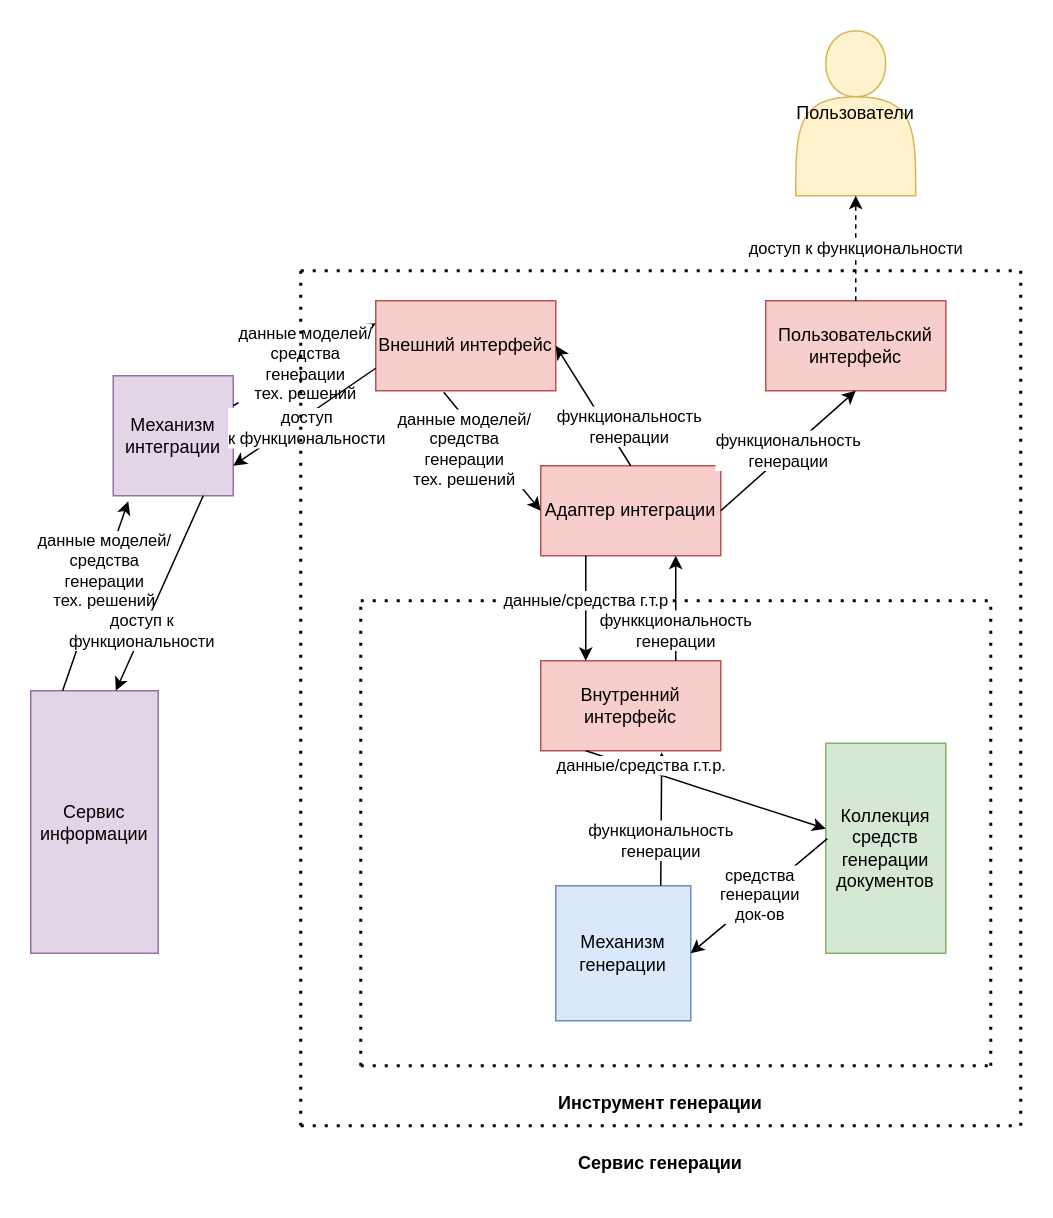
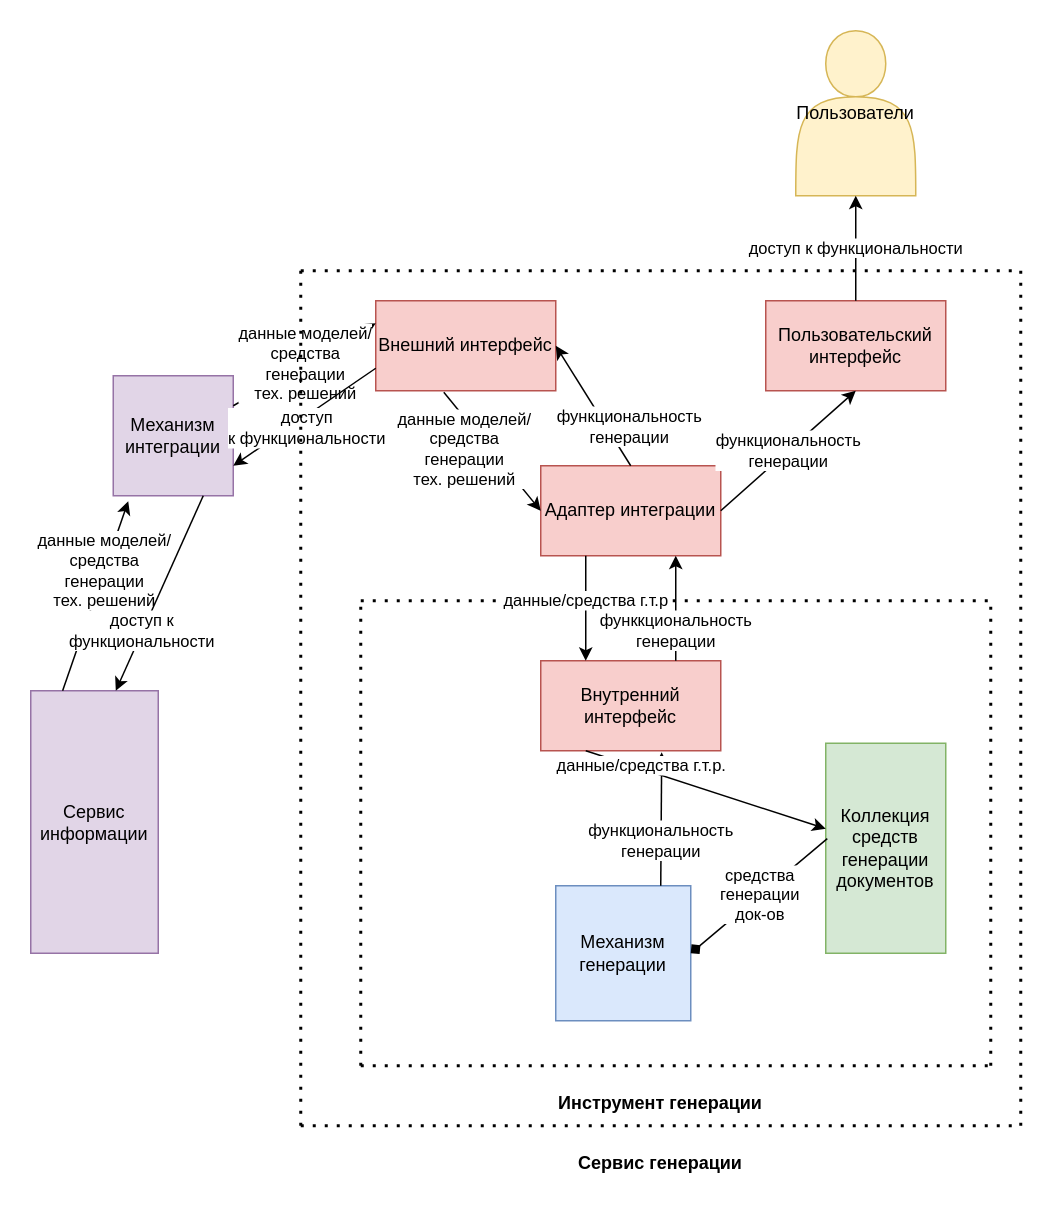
edge "Пользовательский интерфейс" -> "Пользователи": style dashed -> solid
edge "Коллекция средств генерации документов" -> "Механизм генерации": arrowhead classic -> diamond
